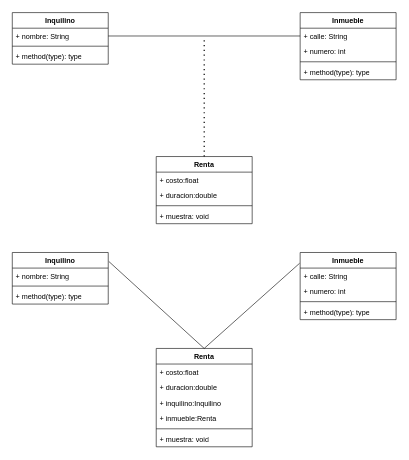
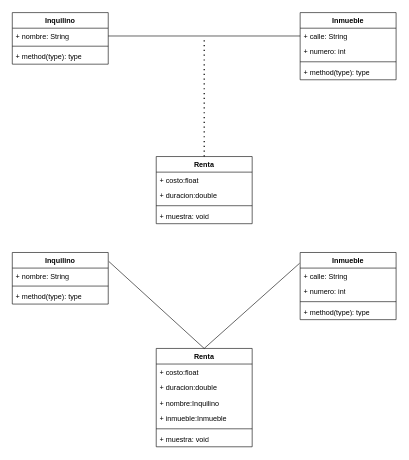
node "+ inquilino:Inquilino": label "+ inquilino:Inquilino" -> "+ nombre:Inquilino"
node "+ inmueble:Renta": label "+ inmueble:Renta" -> "+ inmueble:Inmueble"
